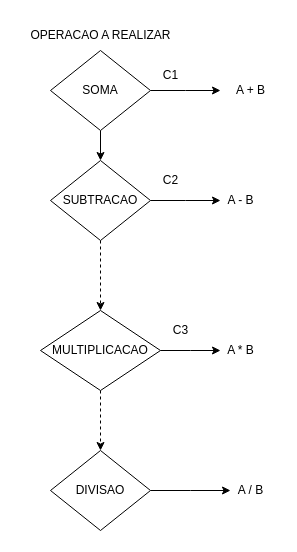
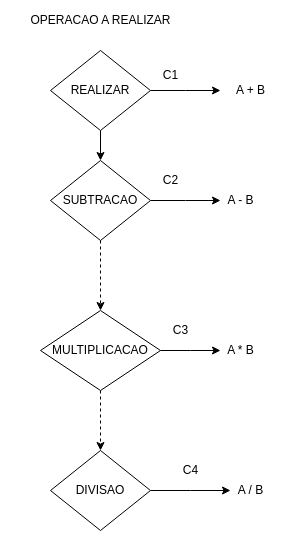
node "OPERACAO A REALIZAR": moved (101, 36) -> (101, 21)
node "SOMA": label "SOMA" -> "REALIZAR"
node "C4": added
